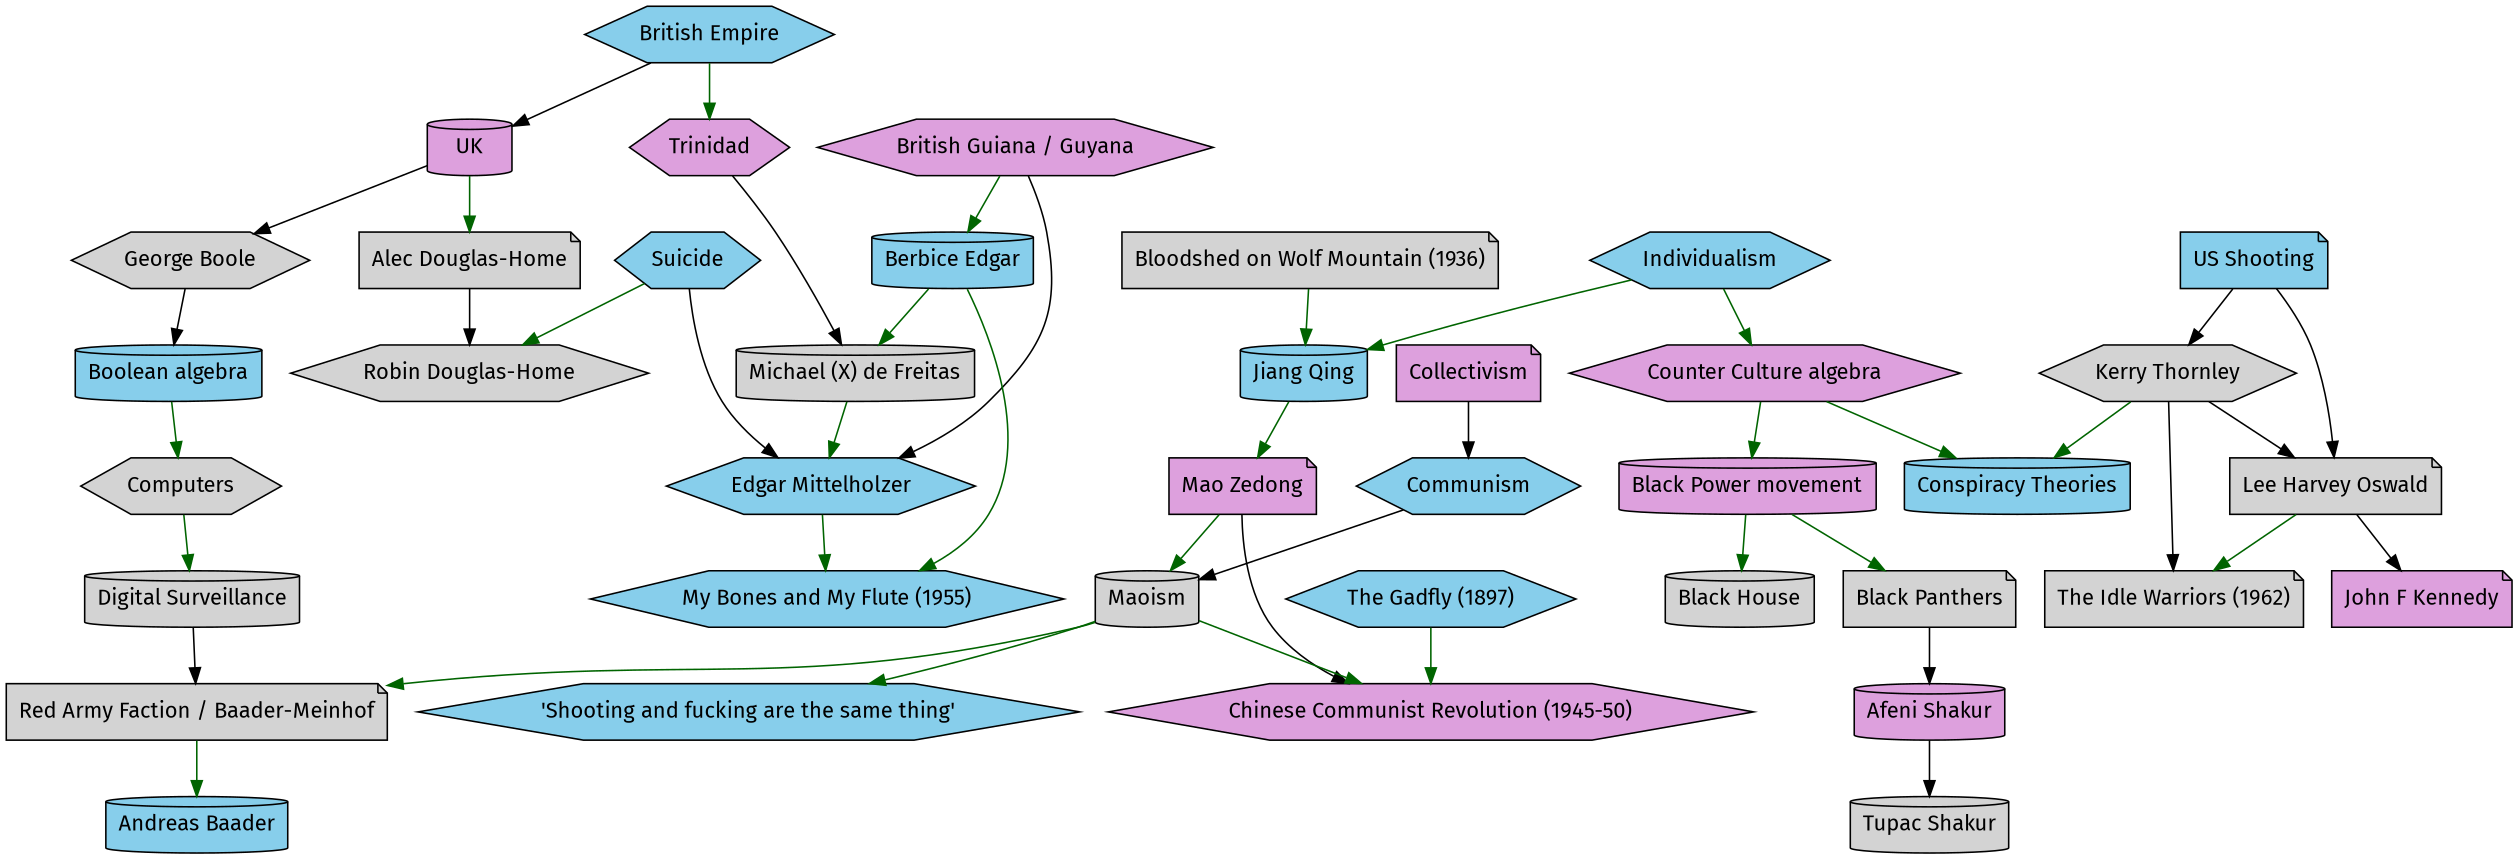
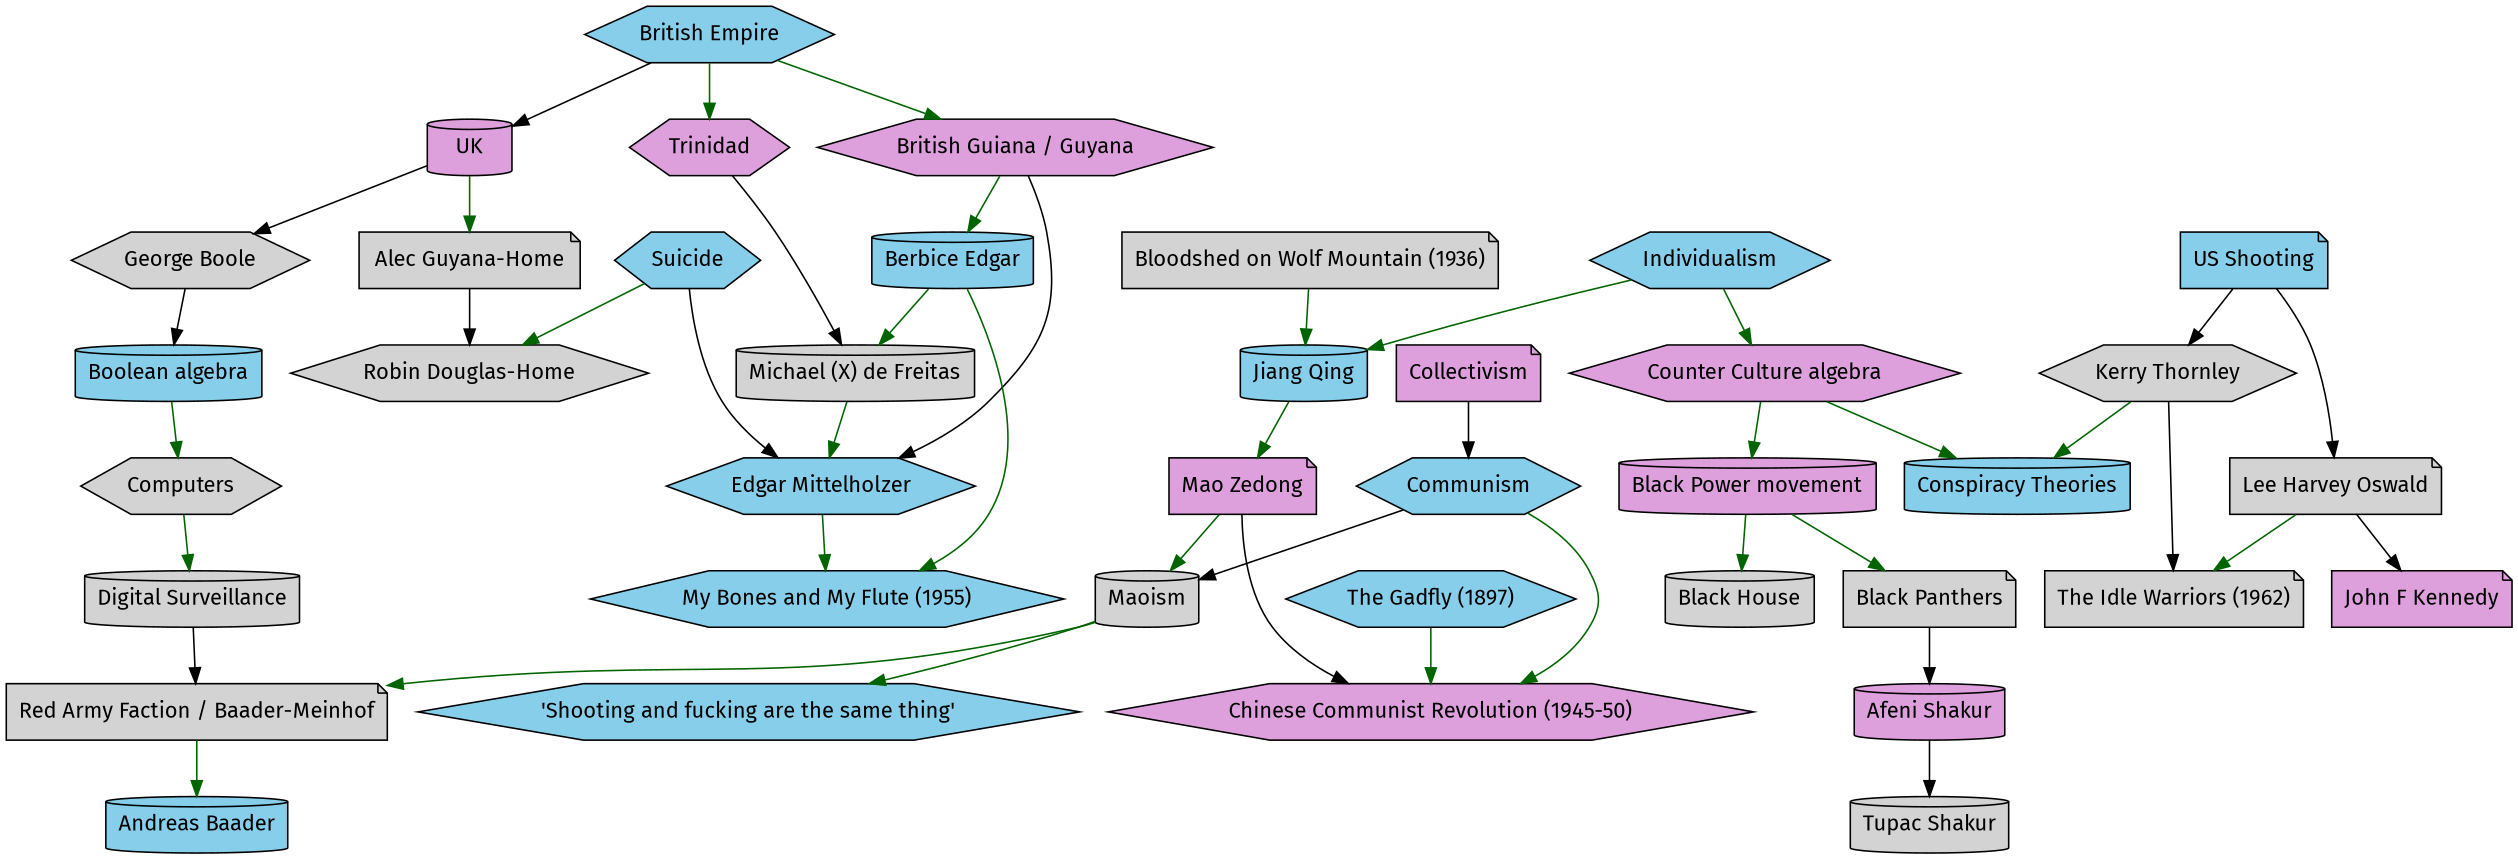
edge "British Empire" -> "British Guiana / Guyana": added
node "Alec Douglas-Home": label "Alec Douglas-Home" -> "Alec Guyana-Home"
edge "Kerry Thornley" -> "Lee Harvey Oswald": removed
edge "Maoism" -> "Chinese Communist Revolution (1945-50)": now "Communism" -> "Chinese Communist Revolution (1945-50)"
